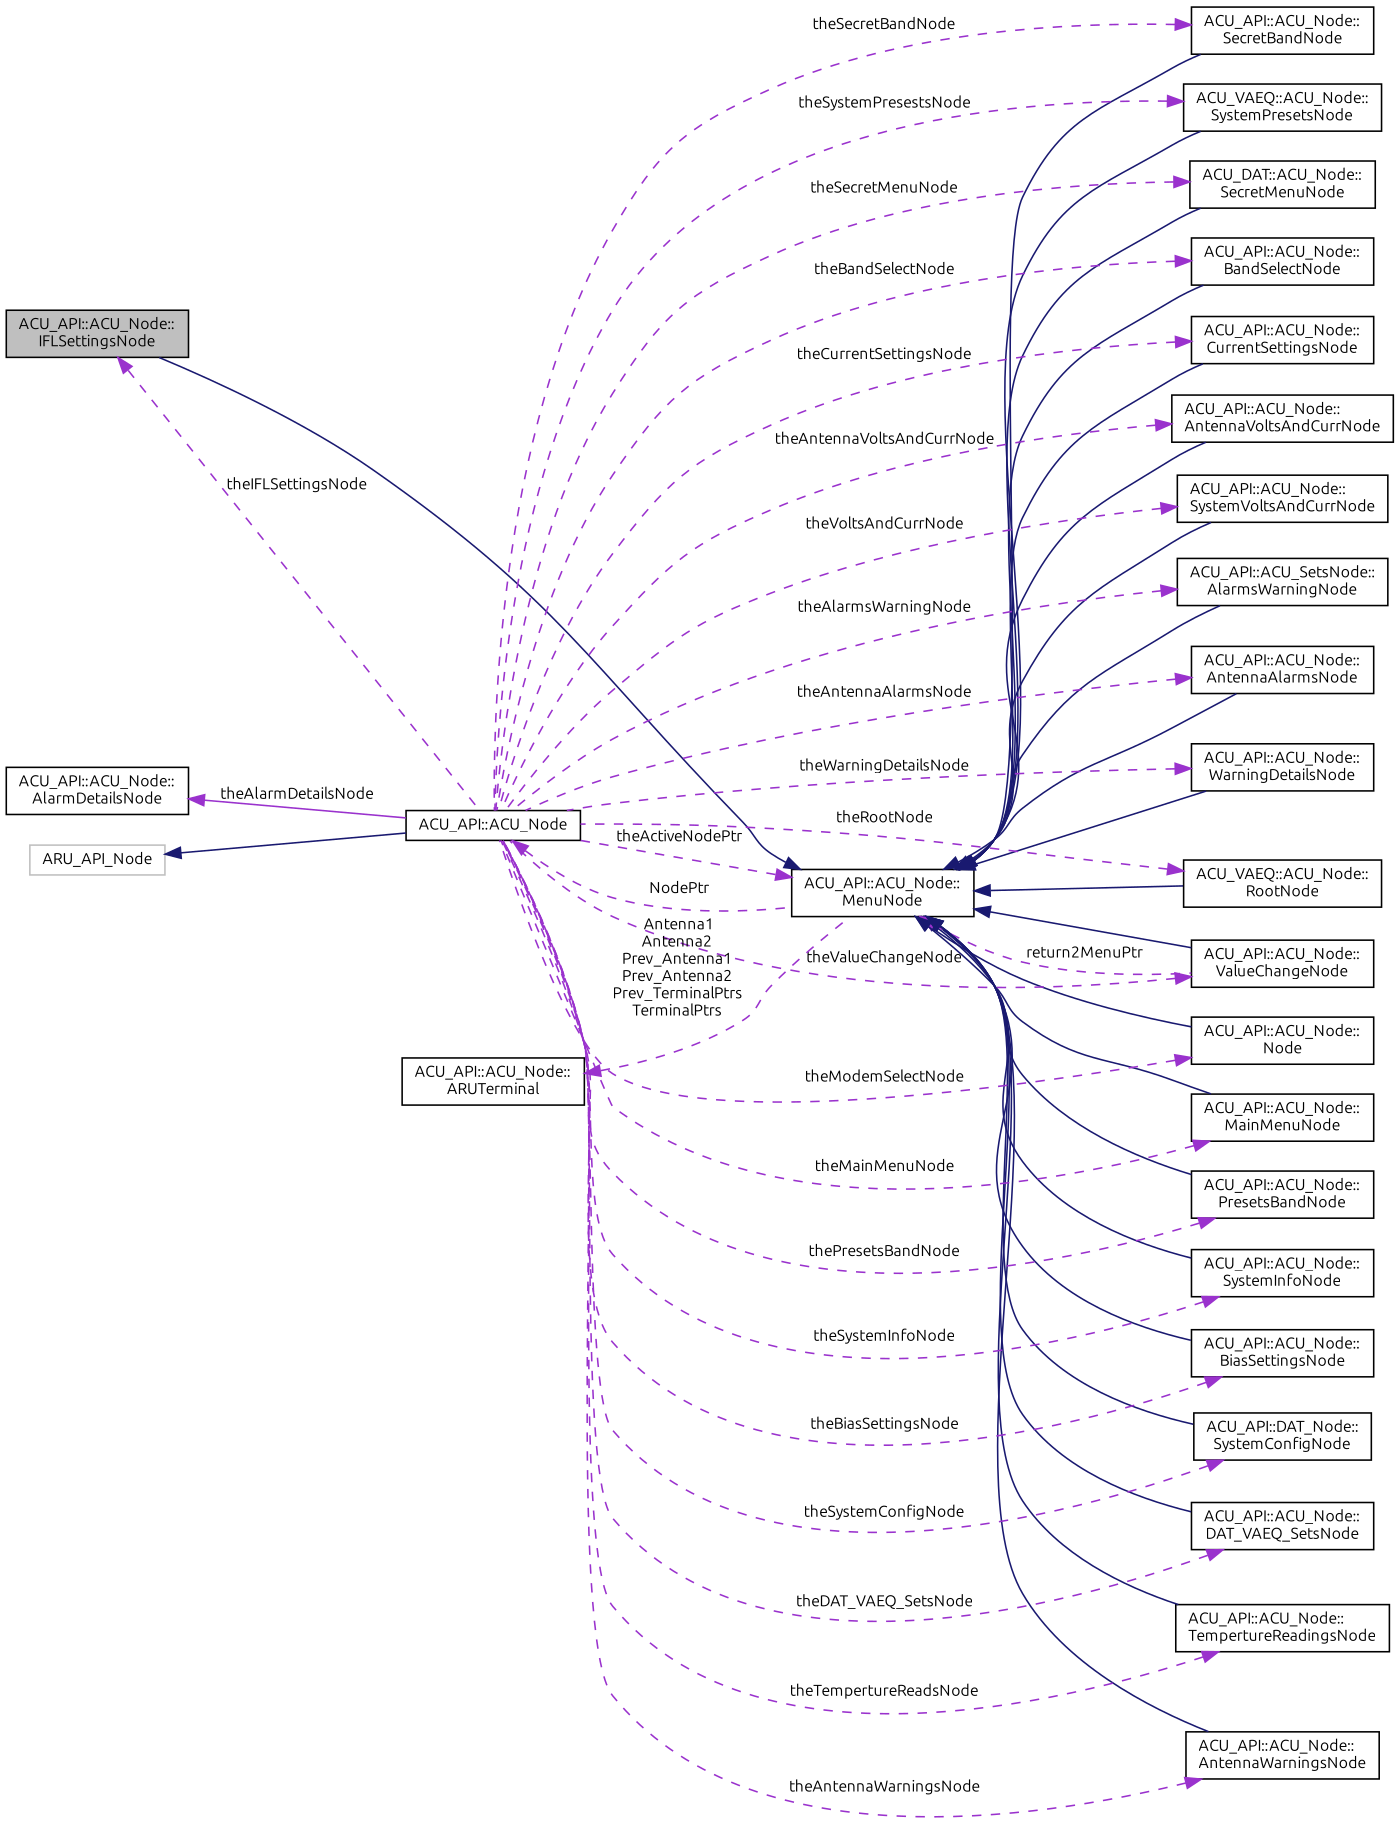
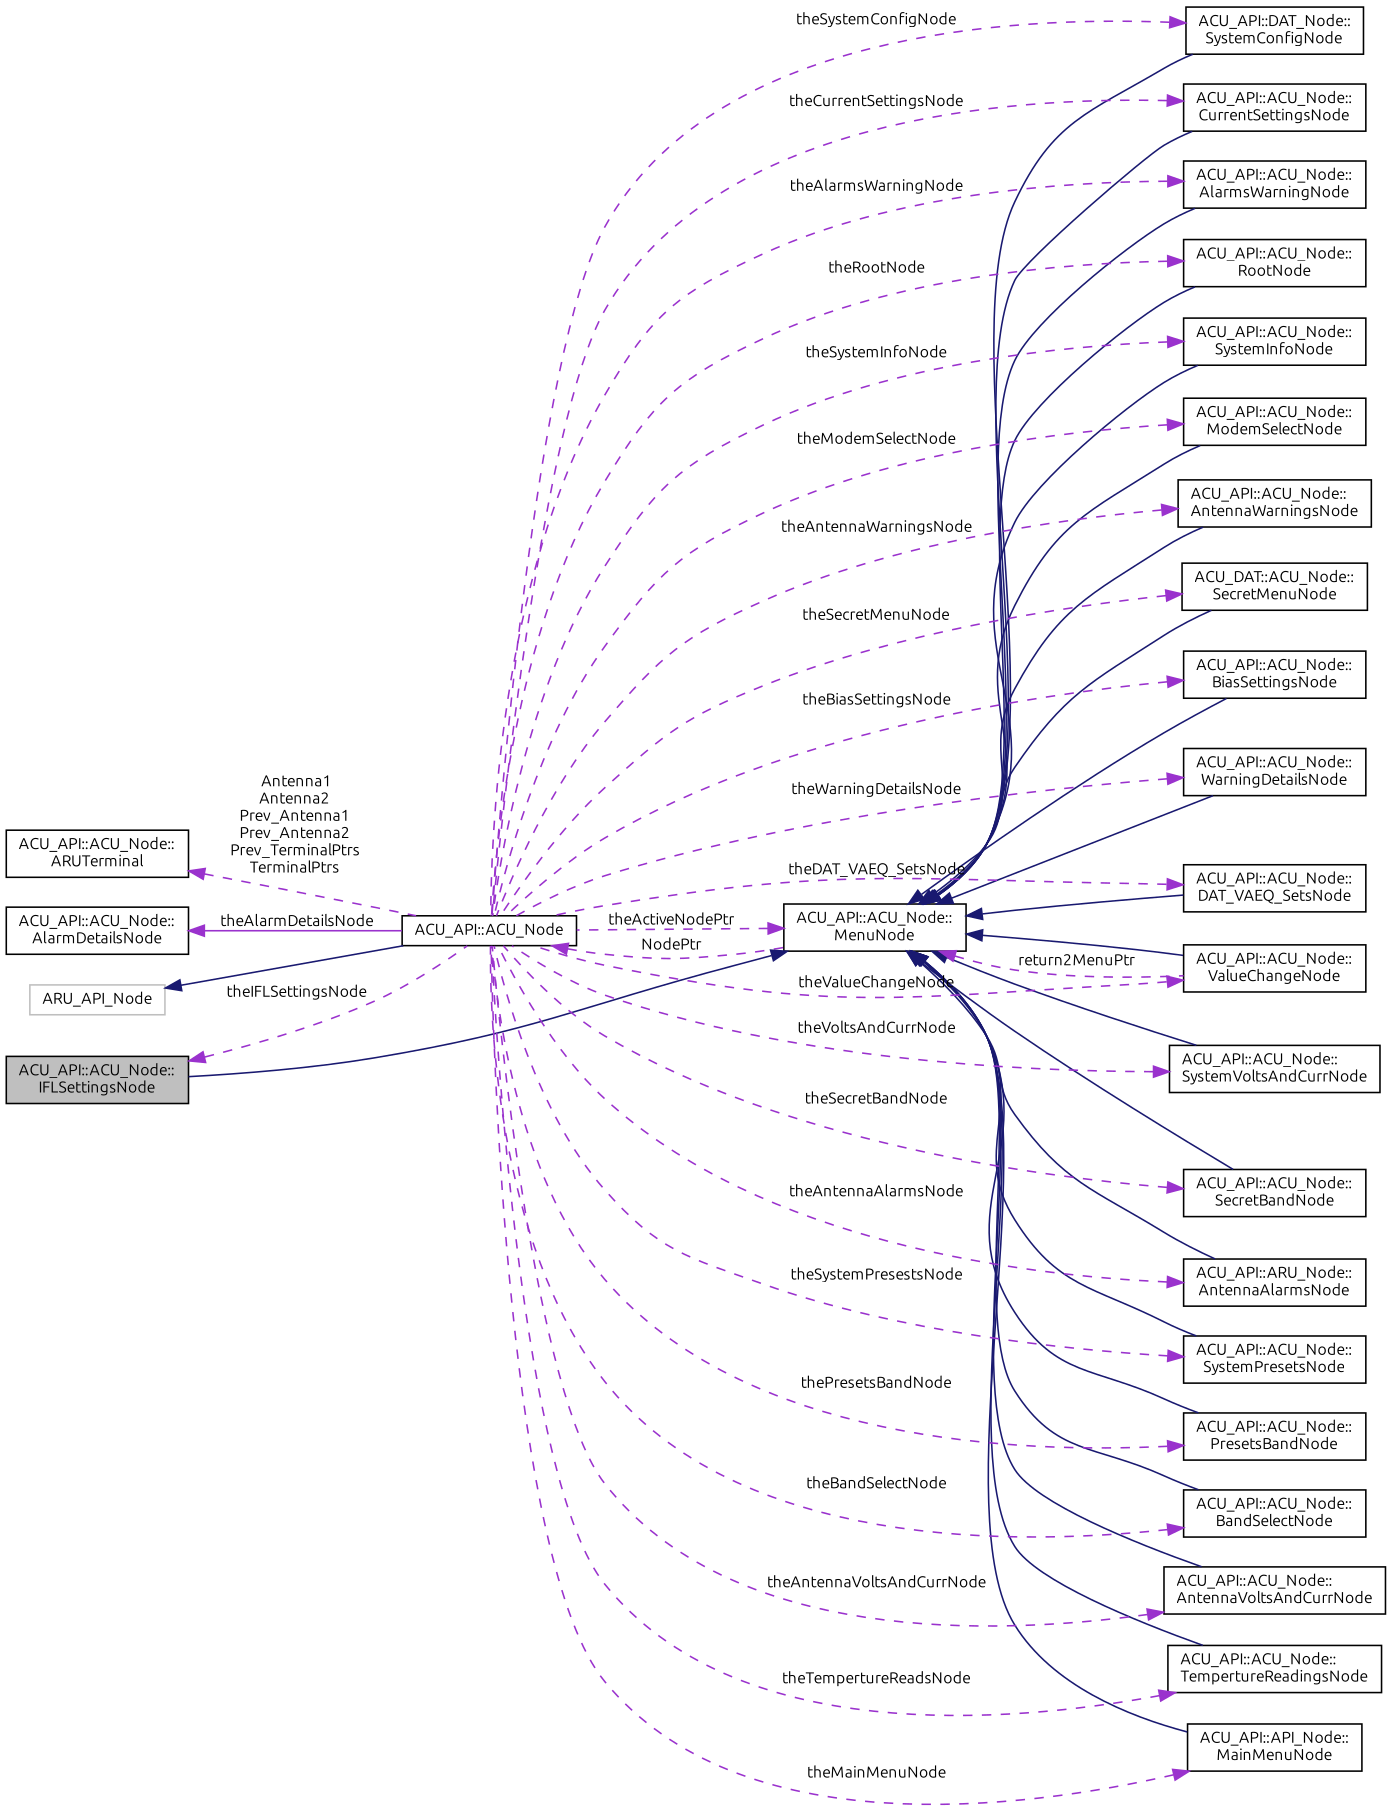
node "ACU_VAEQ::ACU_Node:: SystemPresetsNode": label "ACU_VAEQ::ACU_Node:: SystemPresetsNode" -> "ACU_API::ACU_Node:: SystemPresetsNode"
node "ACU_API::ACU_SetsNode:: AlarmsWarningNode": label "ACU_API::ACU_SetsNode:: AlarmsWarningNode" -> "ACU_API::ACU_Node:: AlarmsWarningNode"
node "ACU_API::ACU_Node:: AntennaAlarmsNode": label "ACU_API::ACU_Node:: AntennaAlarmsNode" -> "ACU_API::ARU_Node:: AntennaAlarmsNode"
node "ACU_VAEQ::ACU_Node:: RootNode": label "ACU_VAEQ::ACU_Node:: RootNode" -> "ACU_API::ACU_Node:: RootNode"
edge "ACU_API::ACU_Node:: MenuNode" -> "ACU_API::ACU_Node:: ARUTerminal": now "ACU_API::ACU_Node" -> "ACU_API::ACU_Node:: ARUTerminal"
node "ACU_API::ACU_Node:: Node": label "ACU_API::ACU_Node:: Node" -> "ACU_API::ACU_Node:: ModemSelectNode"
node "ACU_API::ACU_Node:: MainMenuNode": label "ACU_API::ACU_Node:: MainMenuNode" -> "ACU_API::API_Node:: MainMenuNode"
